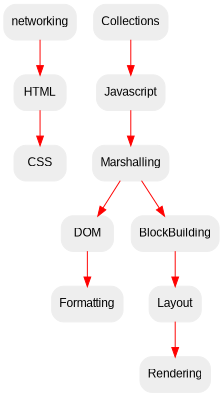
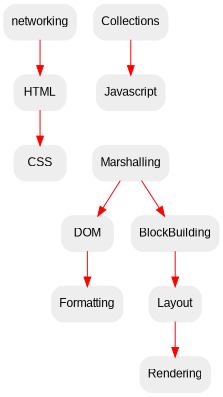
edge "Javascript" -> "Marshalling": removed
